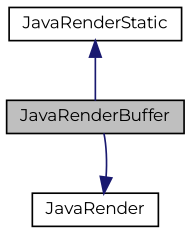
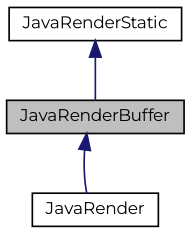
edge "JavaRenderBuffer" -> "JavaRender": reversed
